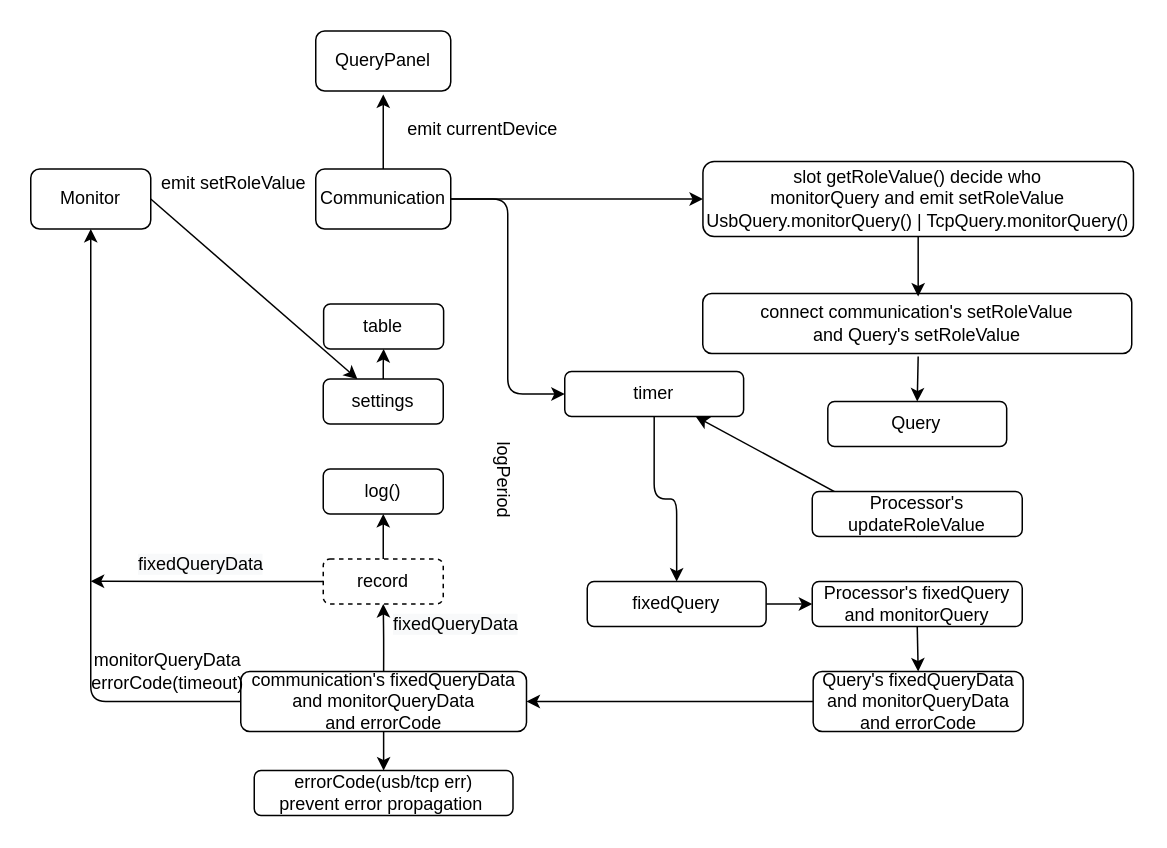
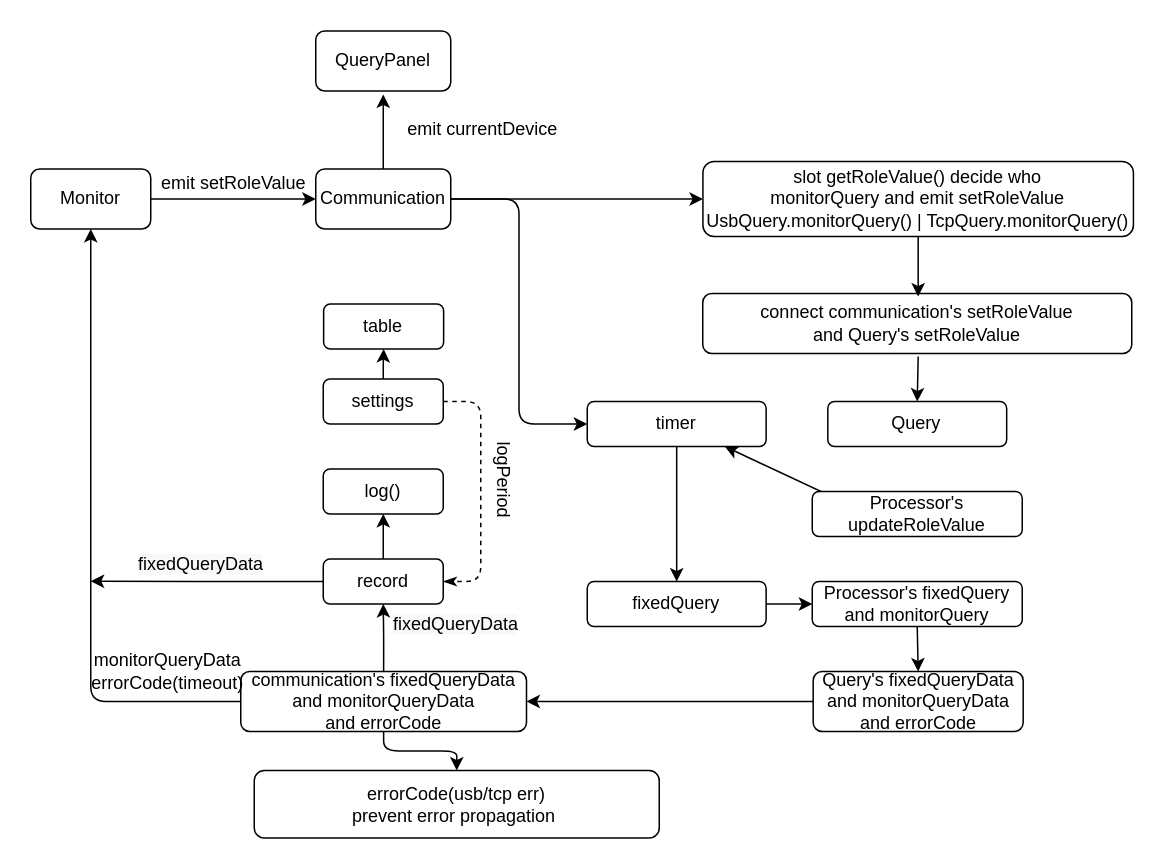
edge "Monitor" -> "settings": now "Monitor" -> "Communication"
node "timer": moved (654, 394) -> (677, 424)
edge "settings" -> "record": added
node "record": style dashed -> solid
node "errorCode(usb/tcp err) prevent error propagation": size 259x45 -> 405x68
